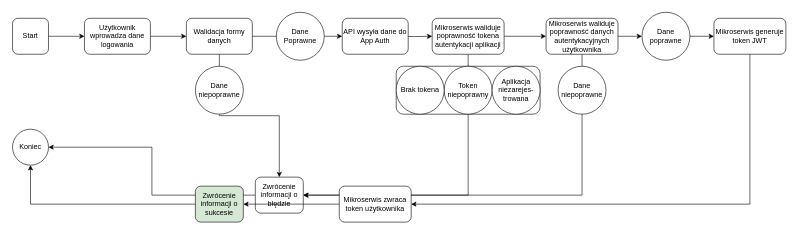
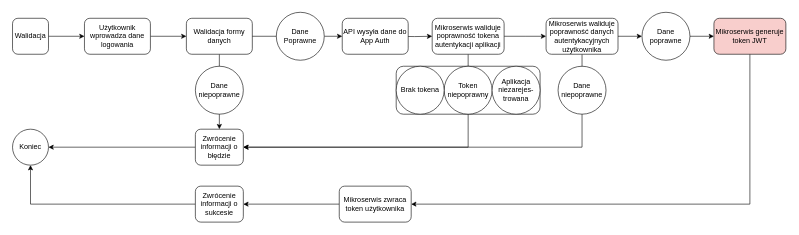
node "Start": label "Start" -> "Walidacja"
node "Mikroserwis generuje token JWT": fillcolor #ffffff -> #f8cecc
node "Zwrócenie informacji o błędzie": moved (279, 195) -> (219, 147)
node "Zwrócenie informacji o sukcesie": fillcolor #d5e8d4 -> #ffffff
